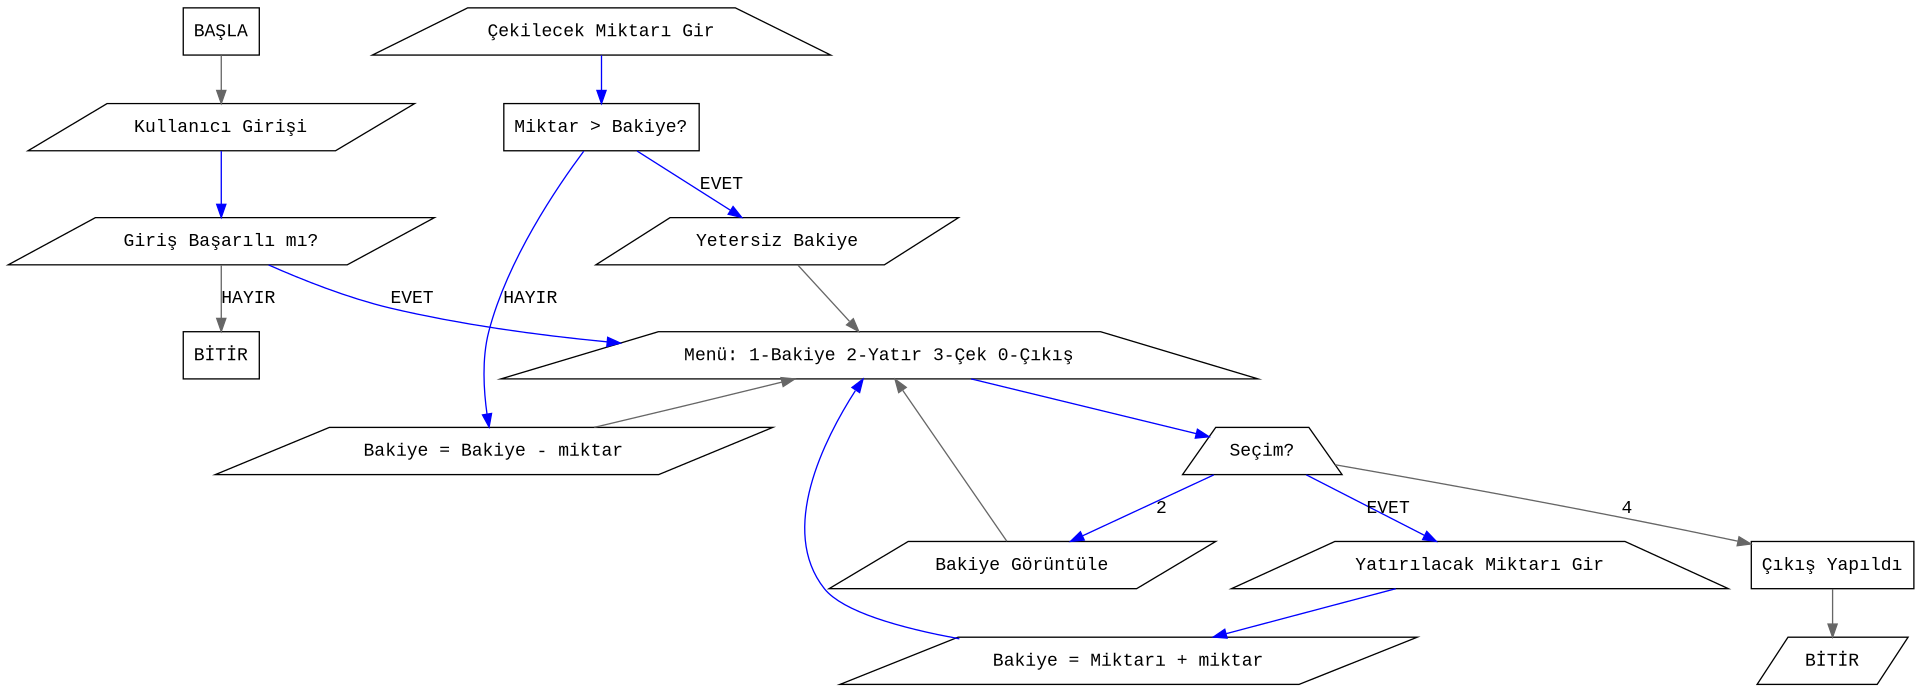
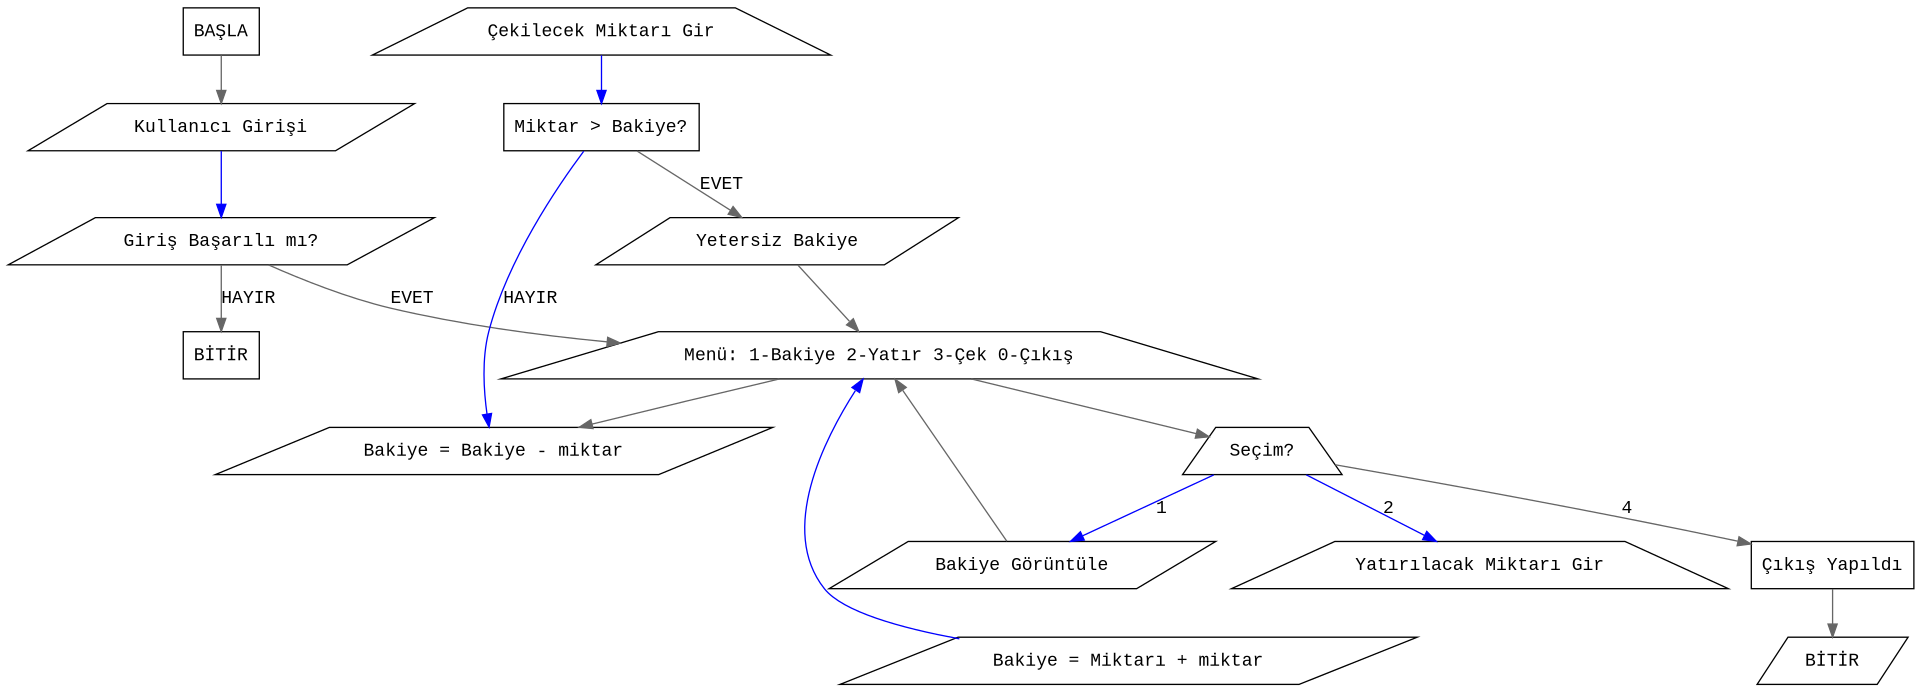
edge "Miktar > Bakiye?" -> "Yetersiz Bakiye": color blue -> gray40
edge "Giriş Başarılı mı?" -> "Menü: 1-Bakiye 2-Yatır 3-Çek 0-Çıkış": color blue -> gray40
edge "Bakiye = Bakiye - miktar" -> "Menü: 1-Bakiye 2-Yatır 3-Çek 0-Çıkış": reversed
edge "Menü: 1-Bakiye 2-Yatır 3-Çek 0-Çıkış" -> "Seçim?": color blue -> gray40
edge "Seçim?" -> "Bakiye Görüntüle": label "2" -> "1"
edge "Seçim?" -> "Yatırılacak Miktarı Gir": label "EVET" -> "2"
edge "Yatırılacak Miktarı Gir" -> "Bakiye = Miktarı + miktar": removed
